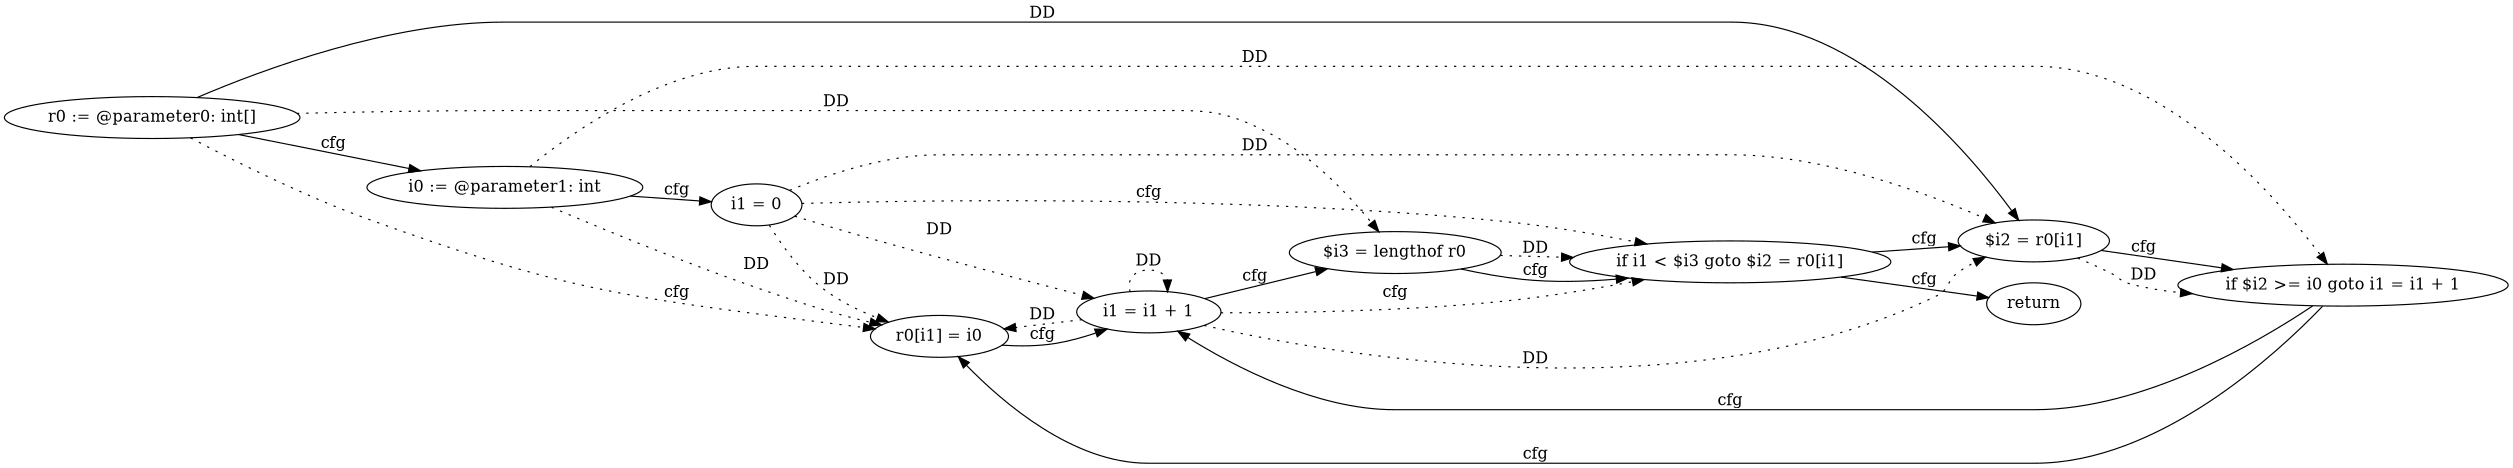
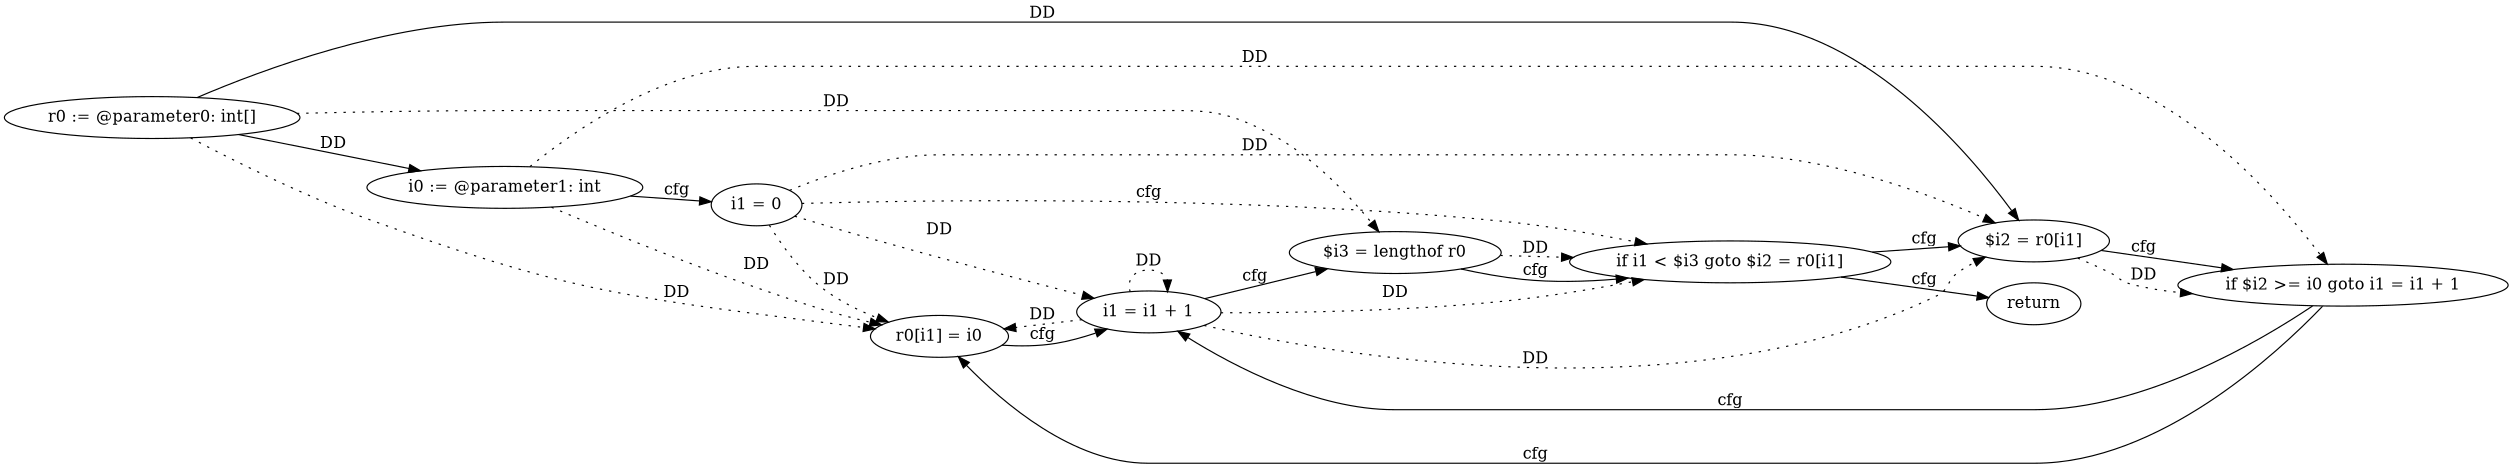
edge "r0 := @parameter0: int[]" -> "i0 := @parameter1: int": label "cfg" -> "DD"
edge "r0 := @parameter0: int[]" -> "r0[i1] = i0": label "cfg" -> "DD"
edge "i1 = i1 + 1" -> "if i1 < $i3 goto $i2 = r0[i1]": label "cfg" -> "DD"
